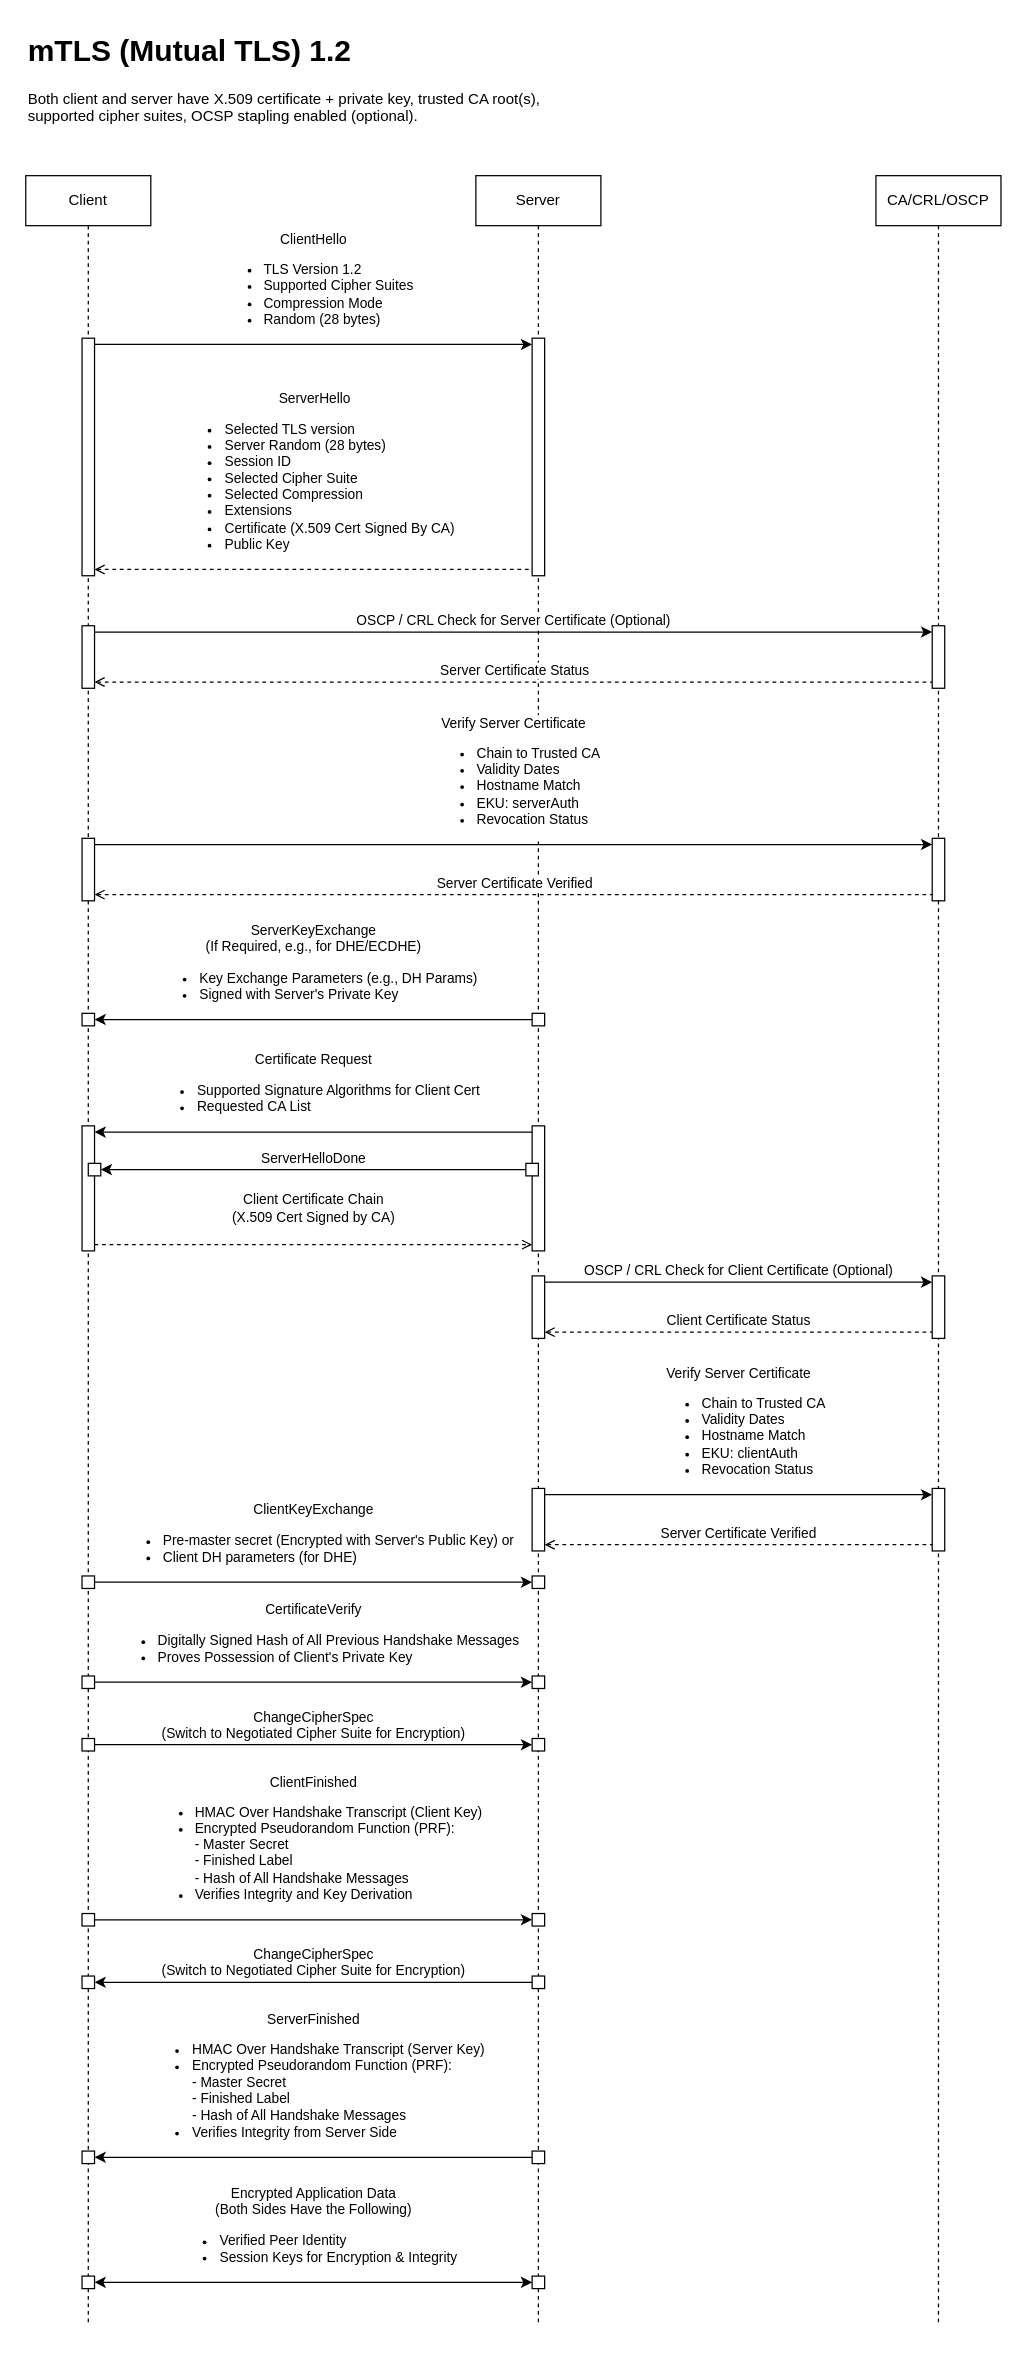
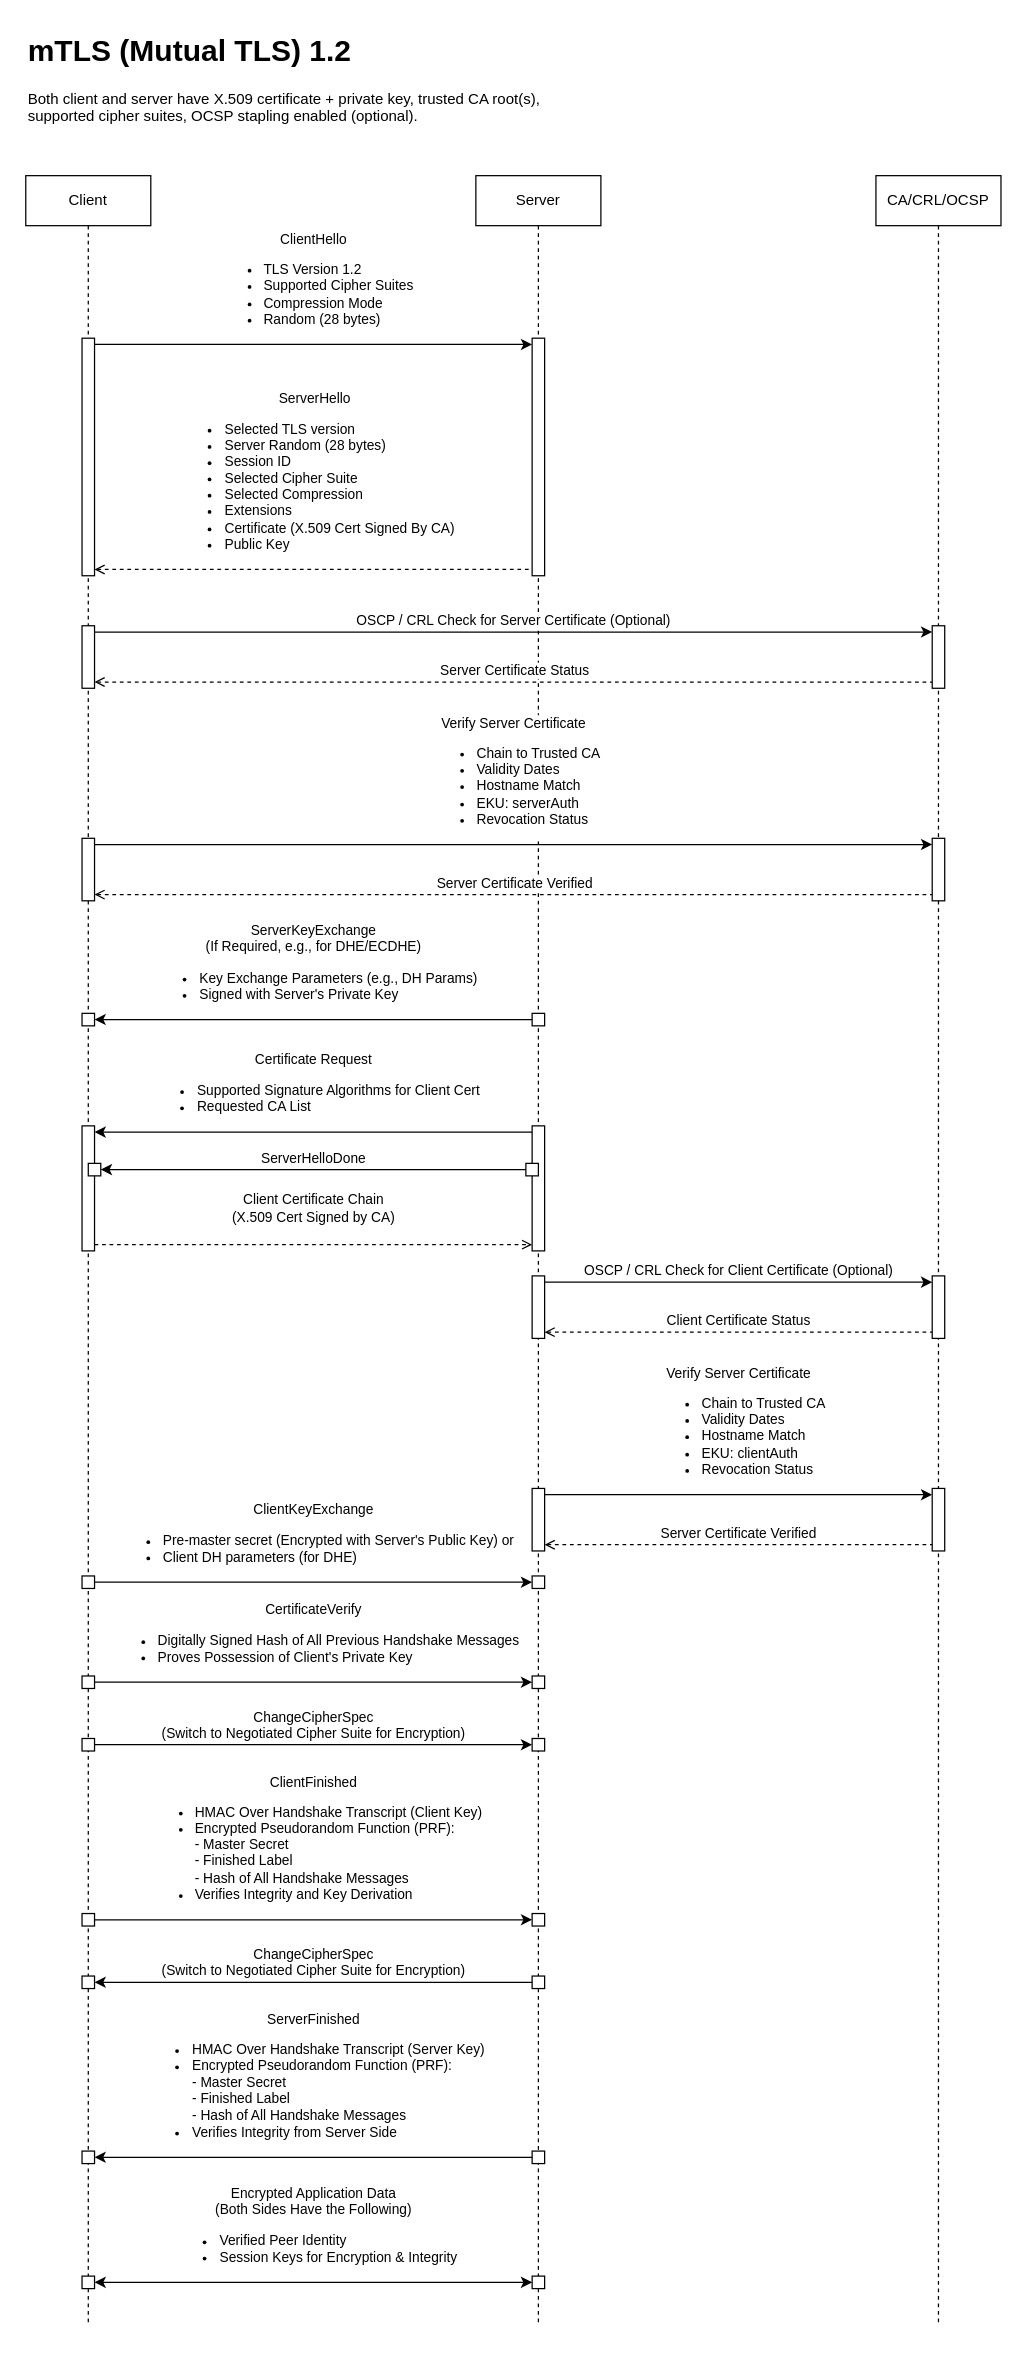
node "CA/CRL/OSCP": label "CA/CRL/OSCP" -> "CA/CRL/OCSP"
